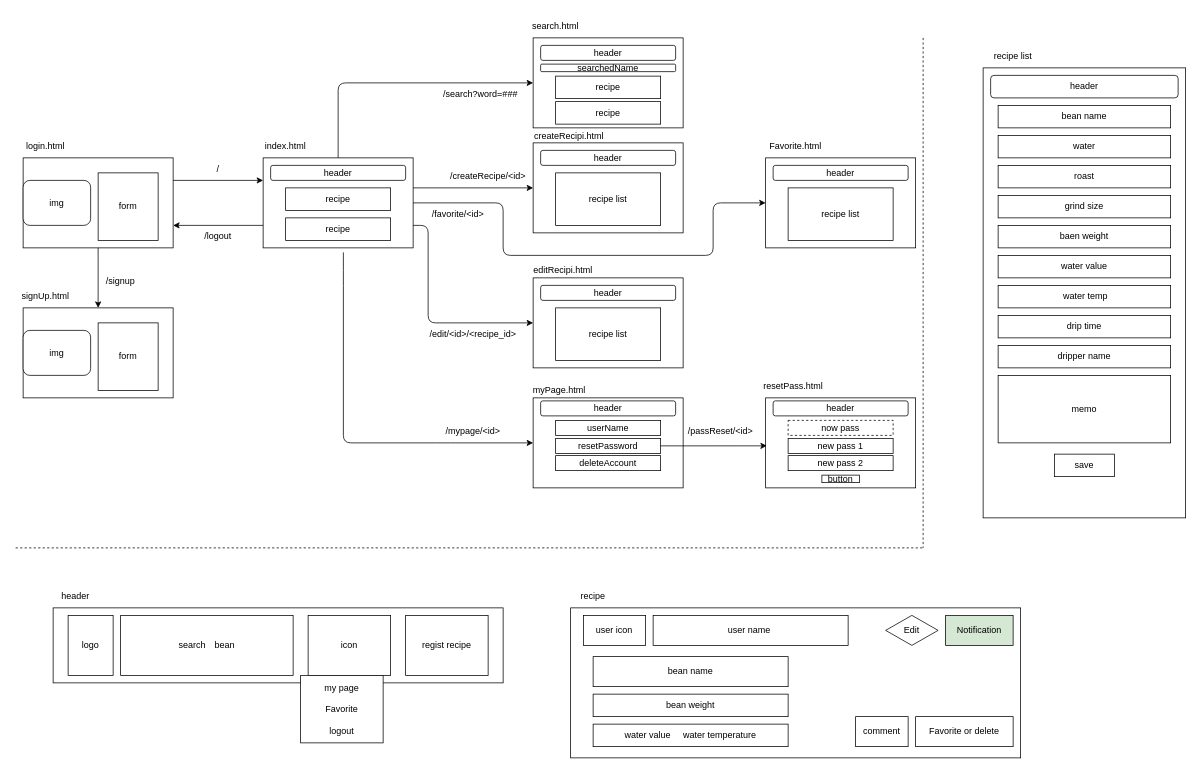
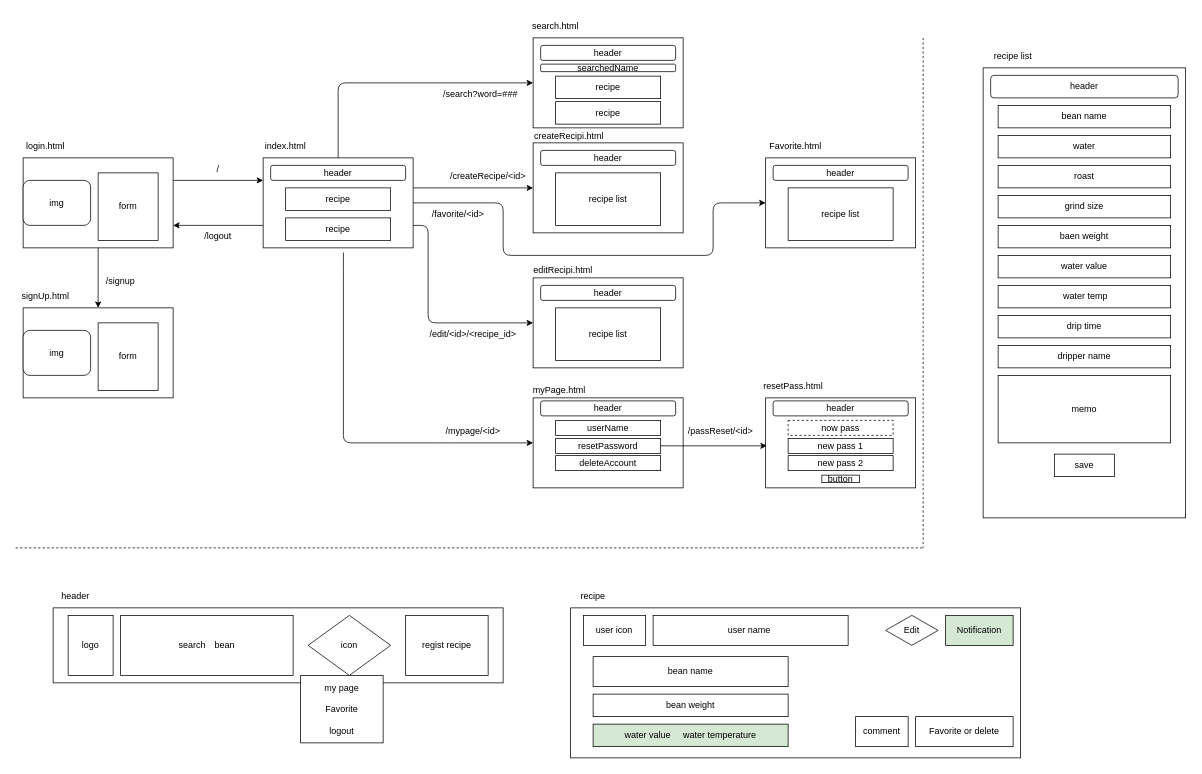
node "icon": shape rectangle -> diamond
node "water value water temperature": fillcolor #ffffff -> #d5e8d4
